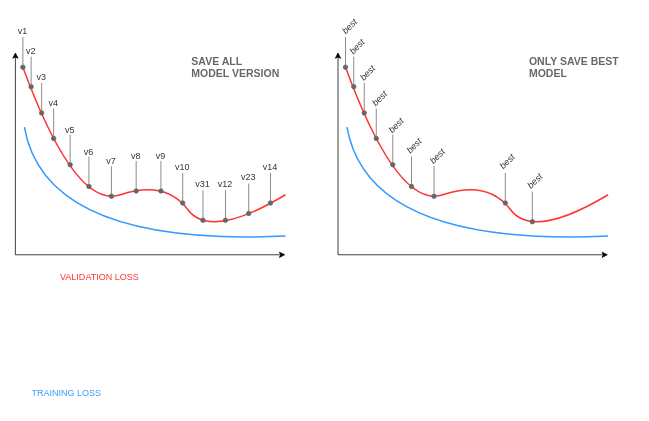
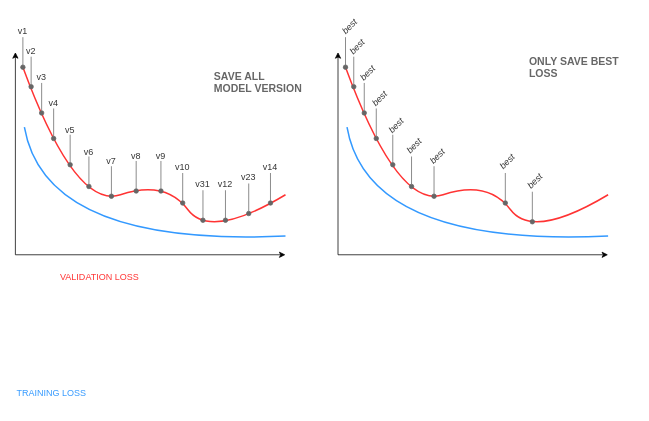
node "SAVE ALL MODEL VERSION": moved (239, 67) -> (261, 82)
node "ONLY SAVE BEST MODEL": label "ONLY SAVE BEST MODEL" -> "ONLY SAVE BEST LOSS"
node "TRAINING LOSS": moved (75, 393) -> (60, 393)
